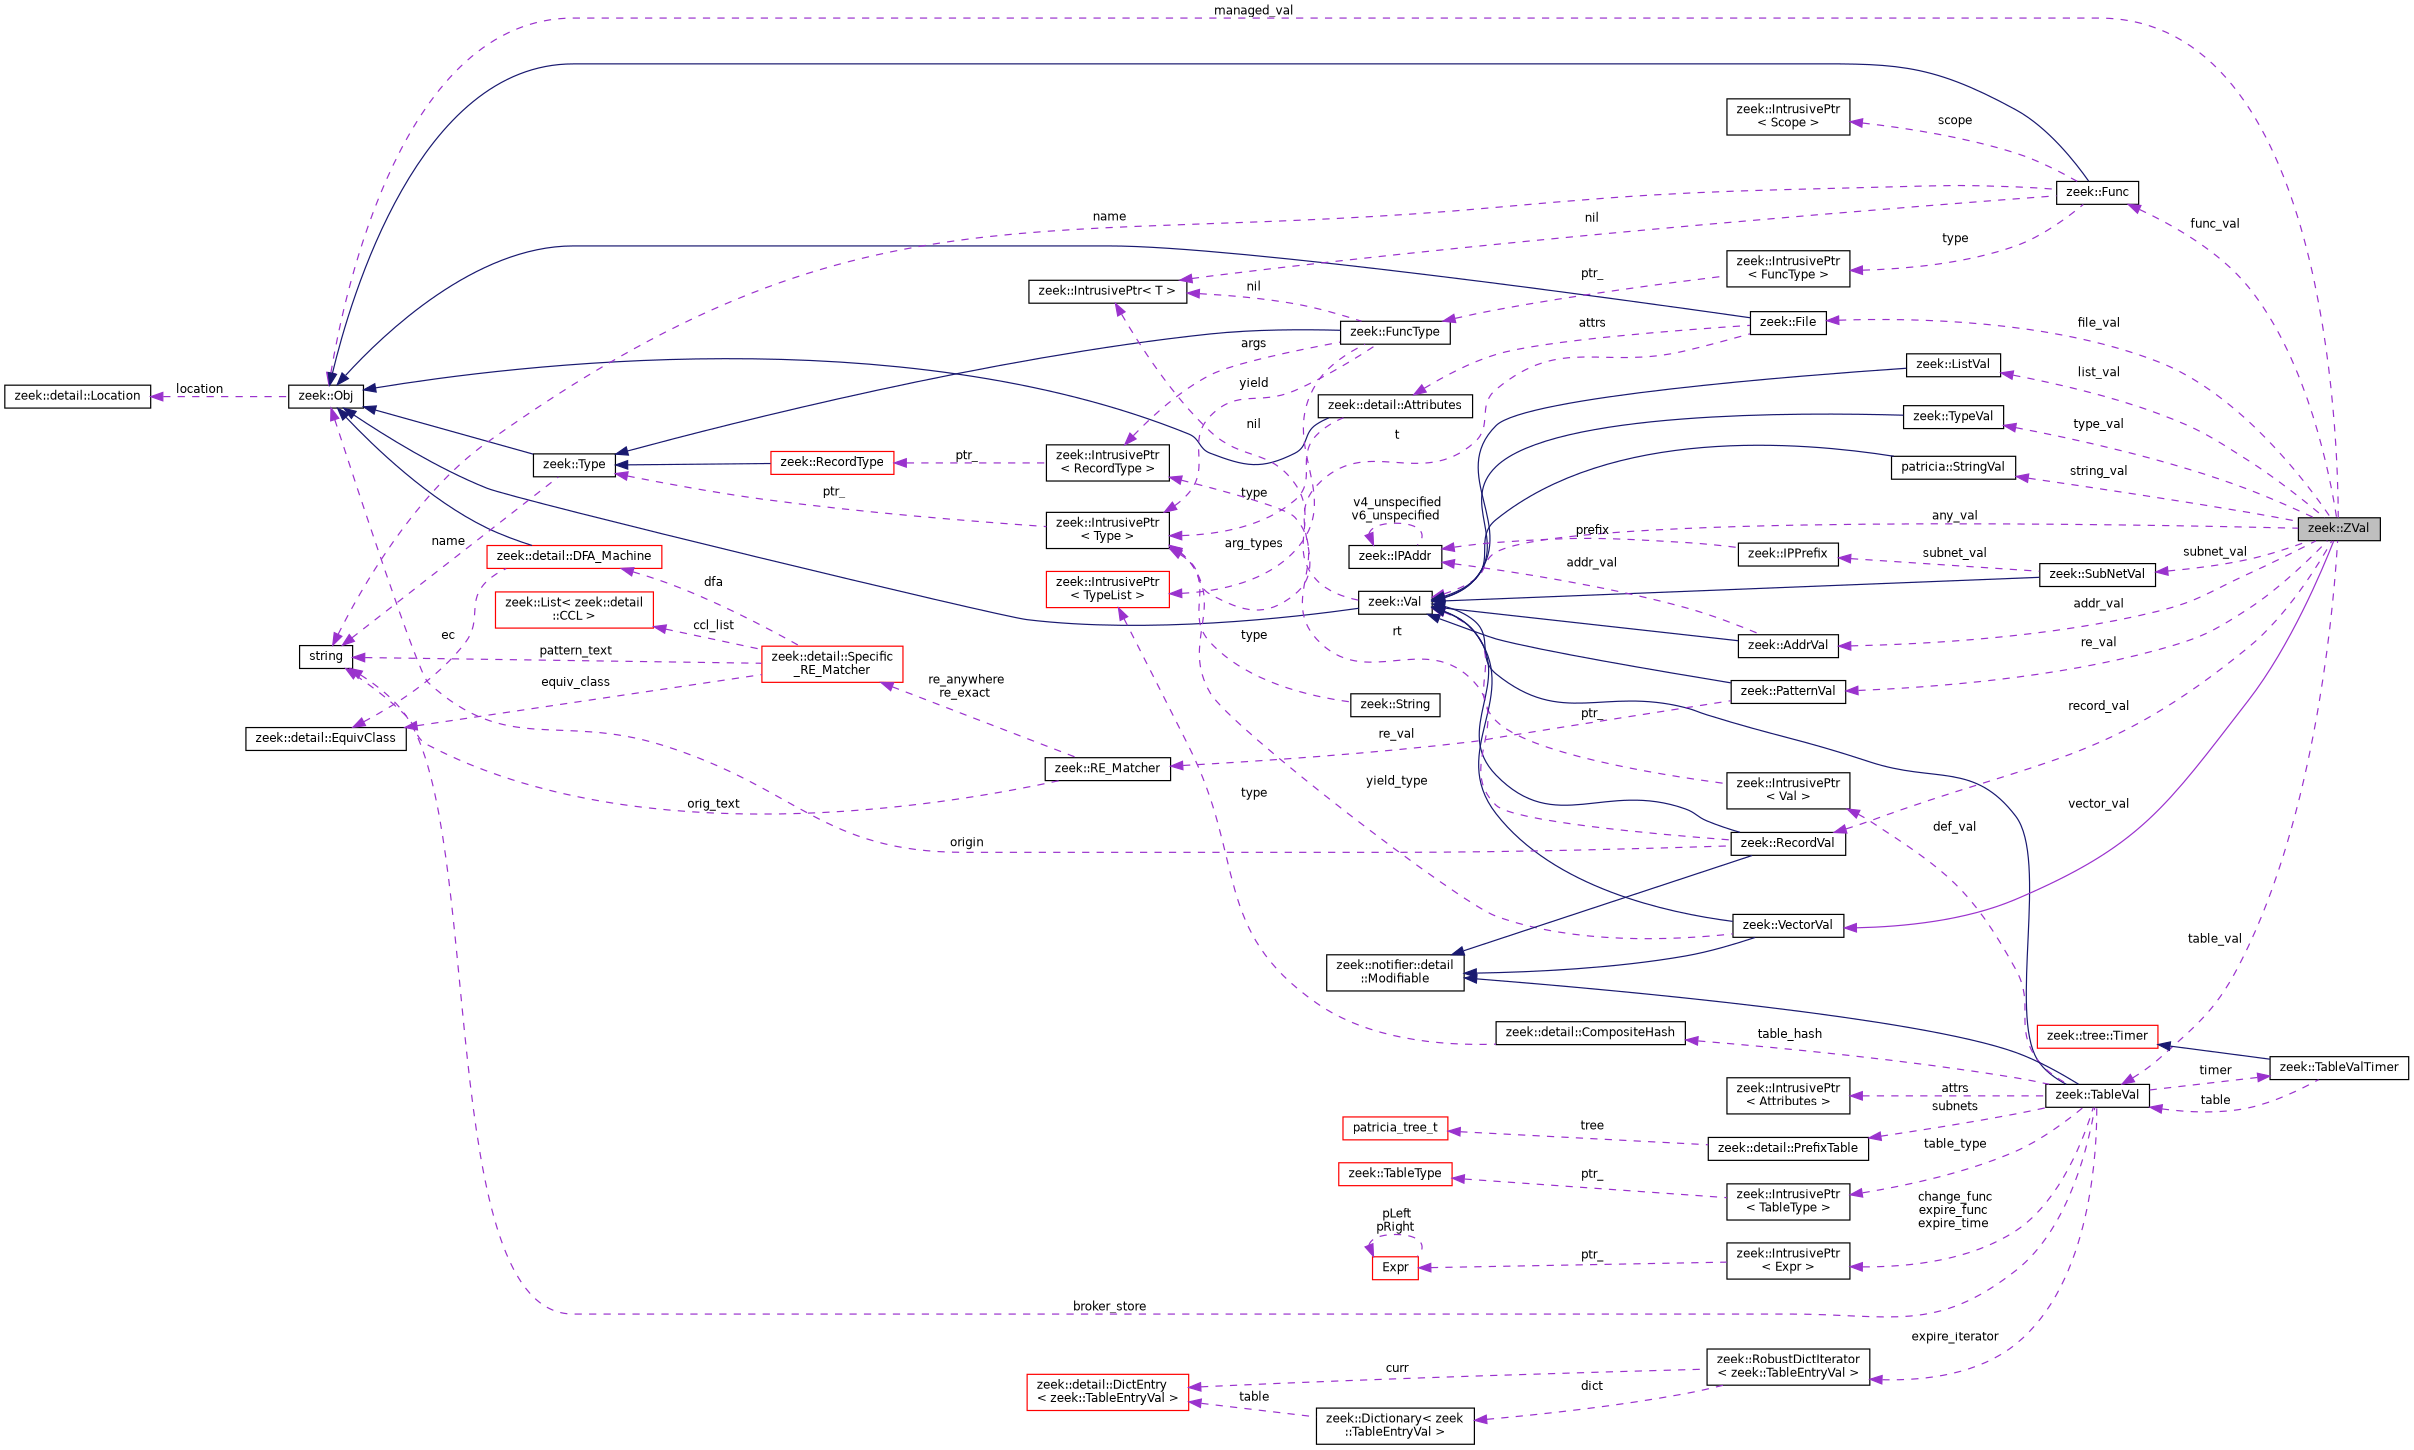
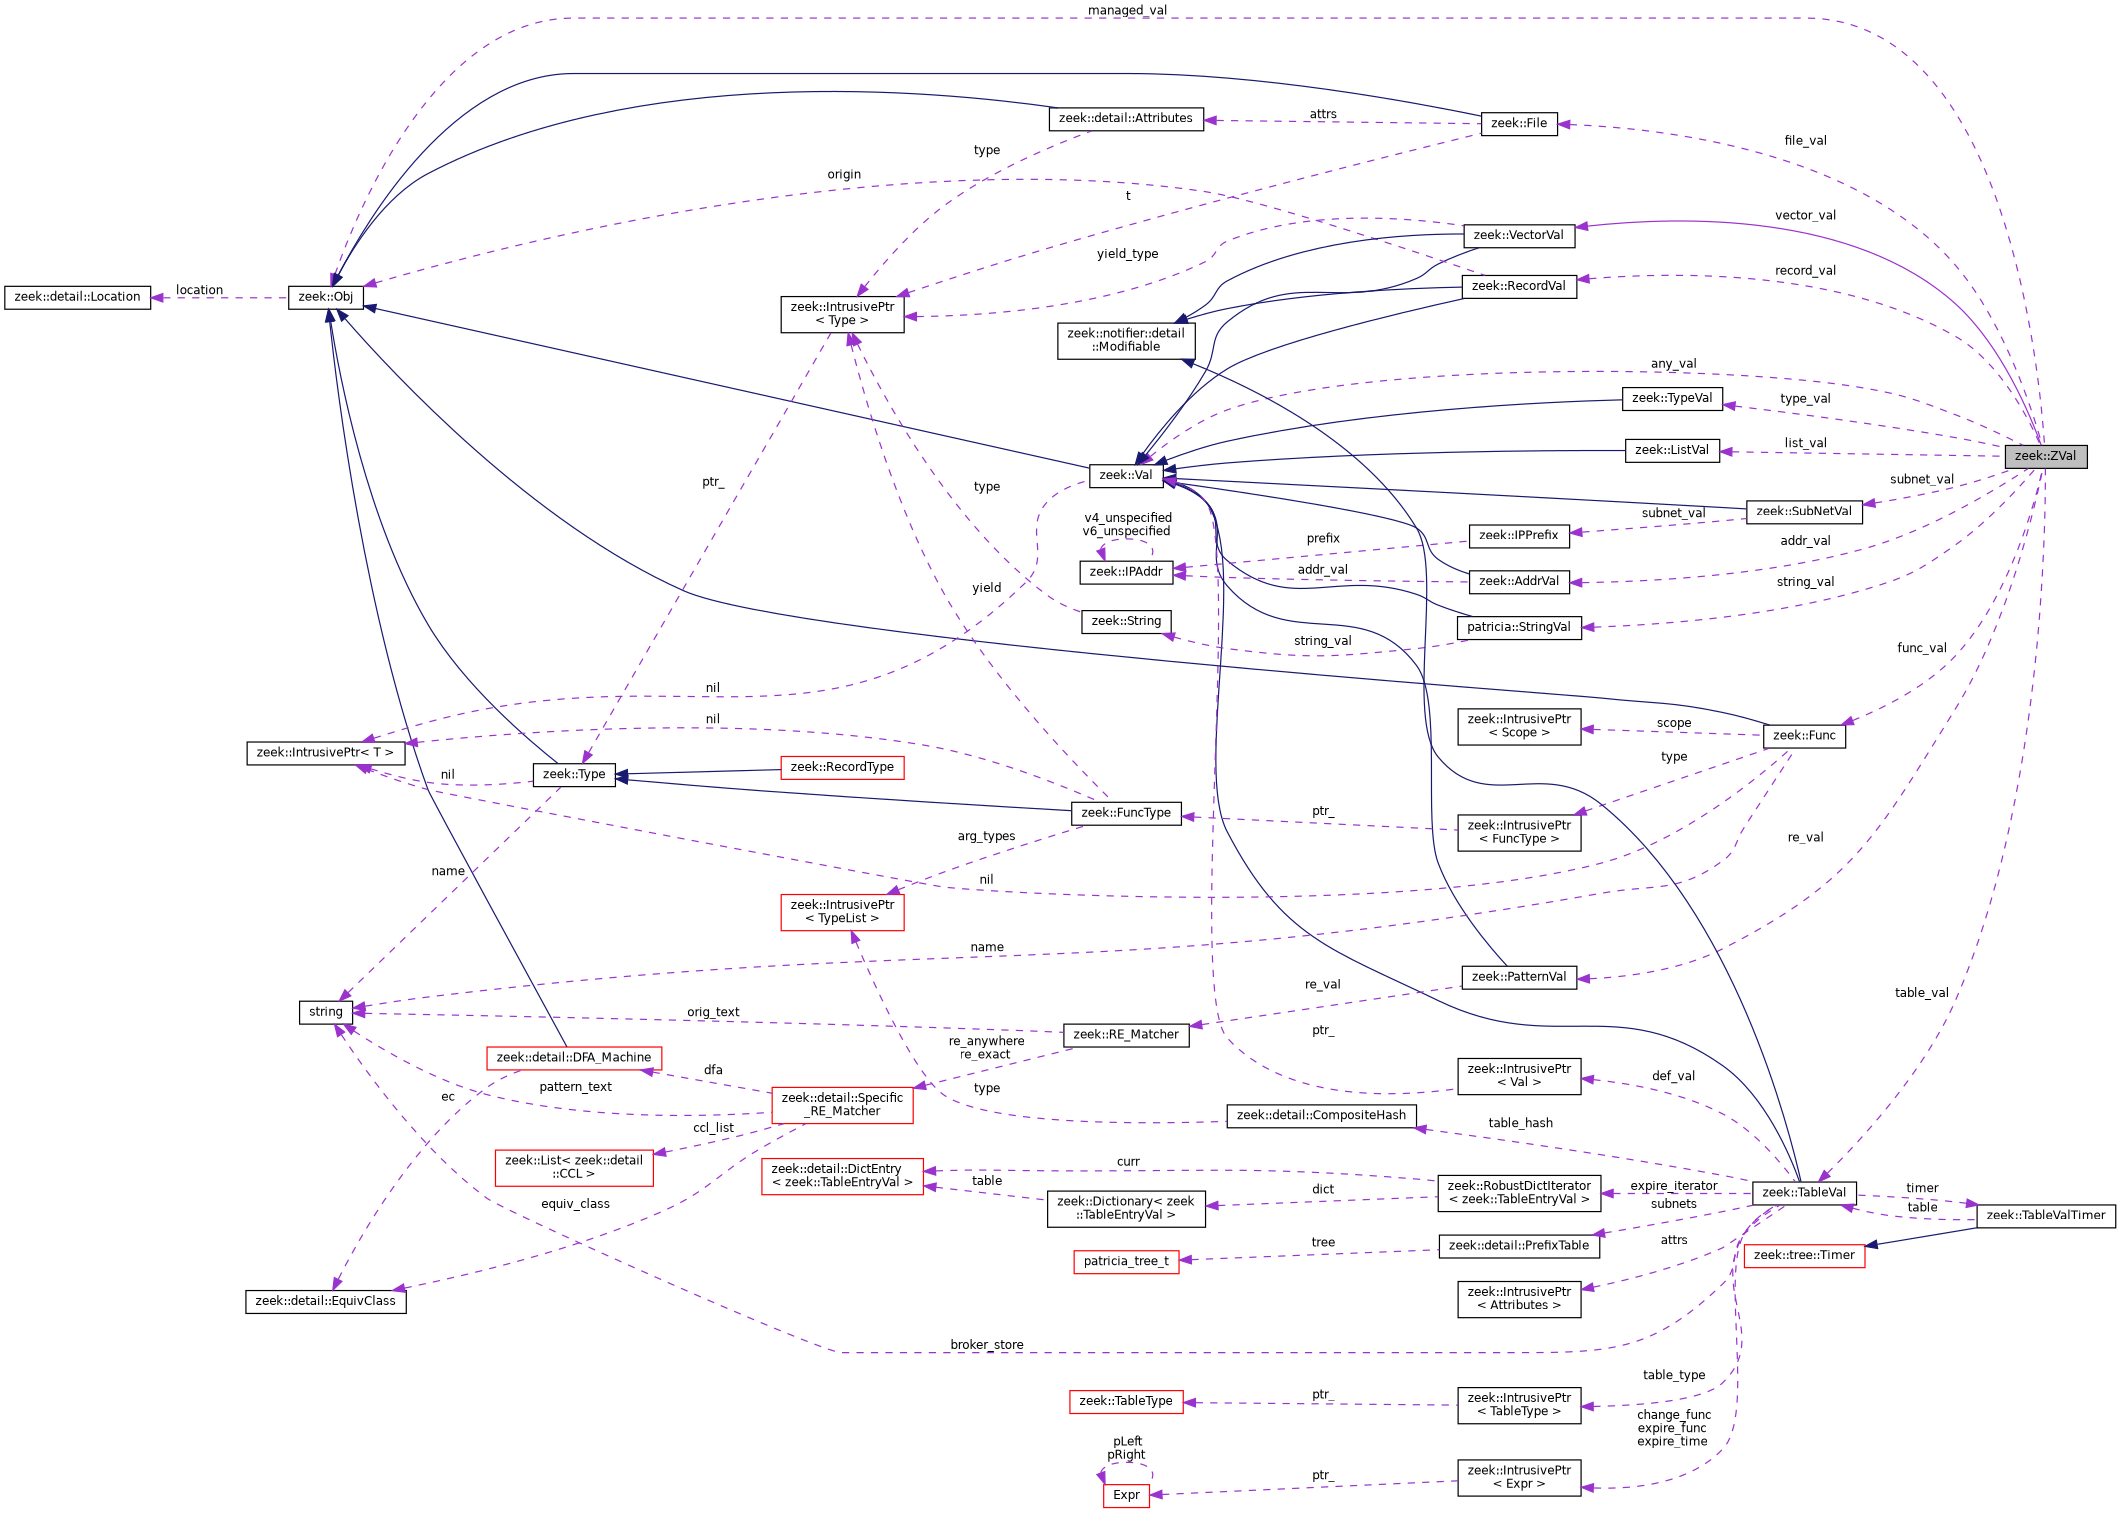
node "zeek::IntrusivePtr < RecordType >": removed
edge "patricia::StringVal" -> "zeek::String": added, label "string_val"
edge "zeek::Type" -> "zeek::IntrusivePtr< T >": added, label "nil"
